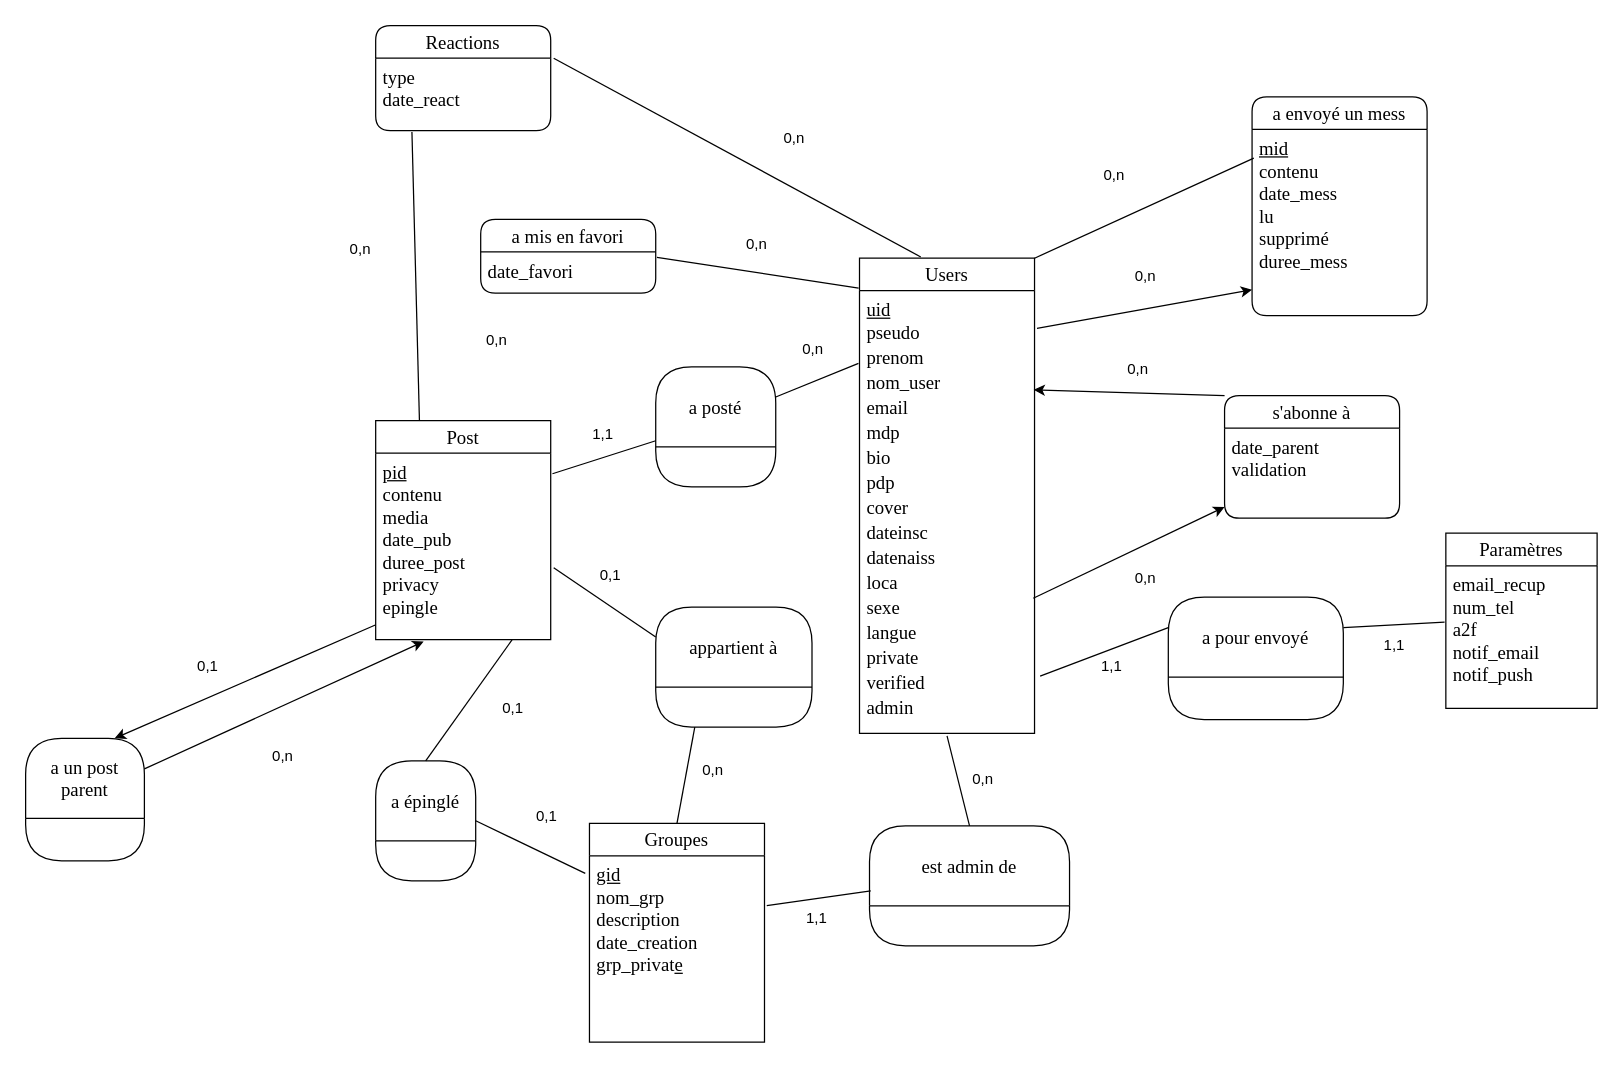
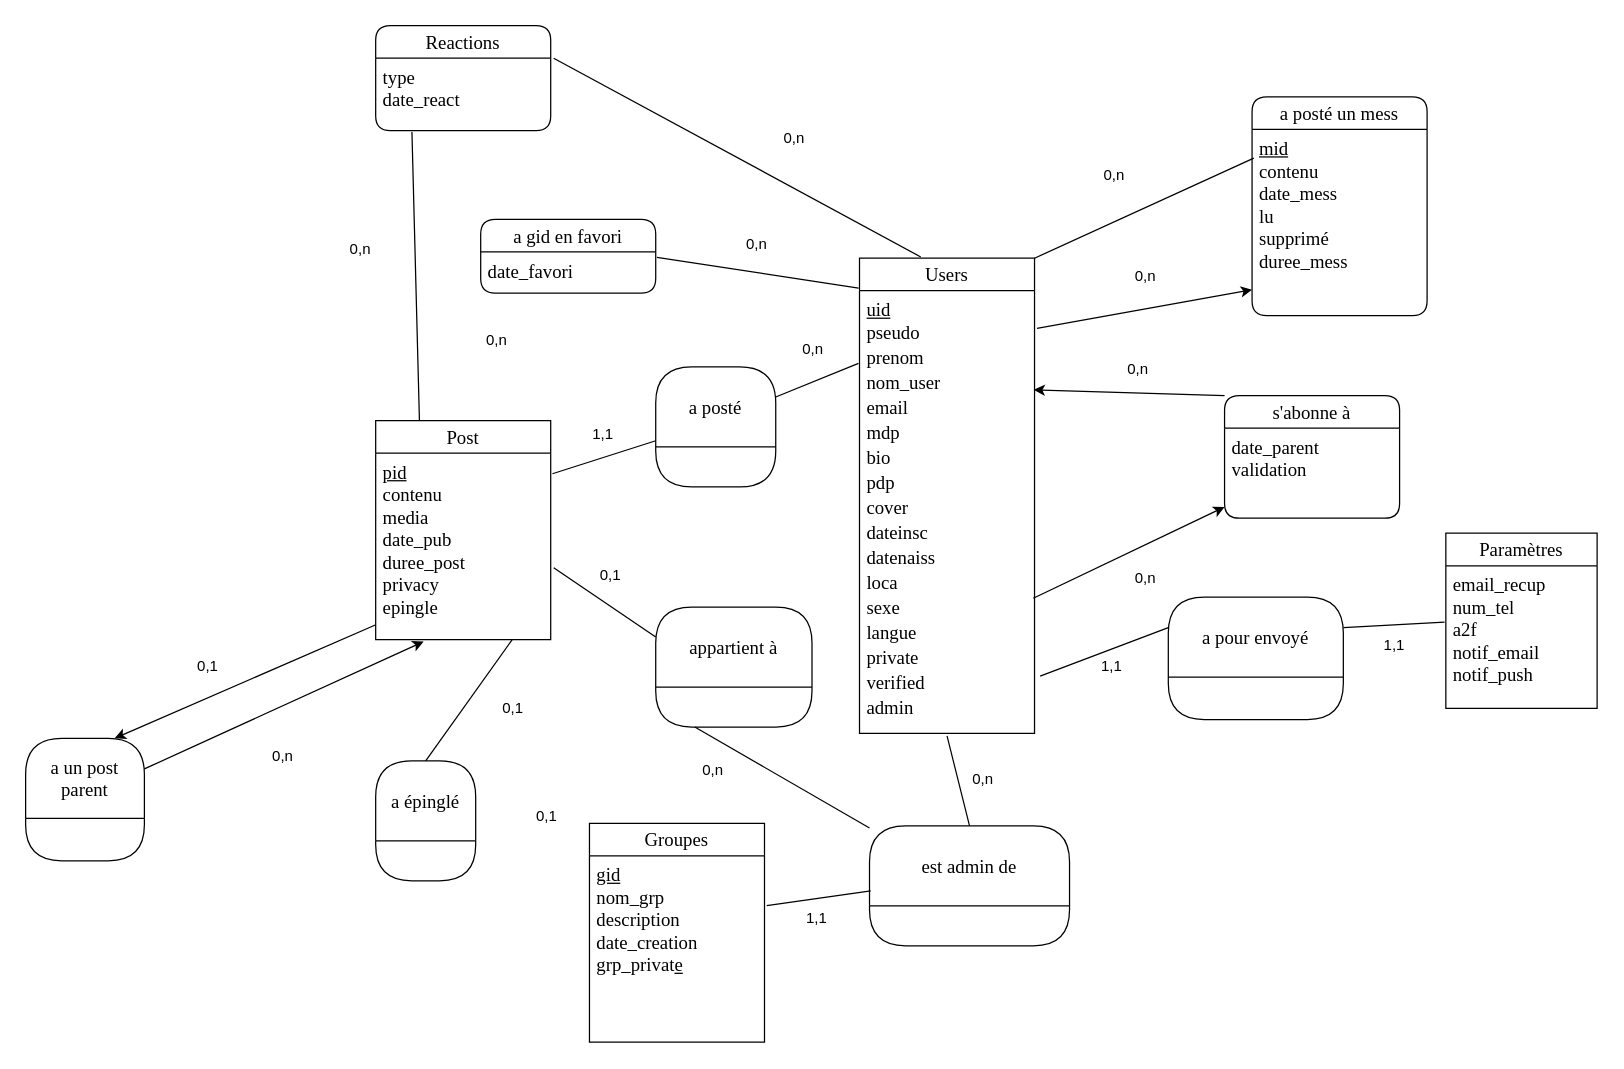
node "a envoyé un mess": label "a envoyé un mess" -> "a posté un mess"
node "a mis en favori": label "a mis en favori" -> "a gid en favori"
edge "appartient à" -- "Groupes": now "appartient à" -- "est admin de"
edge "a épinglé" -- "gid nom_grp description date_creation grp_private": removed
